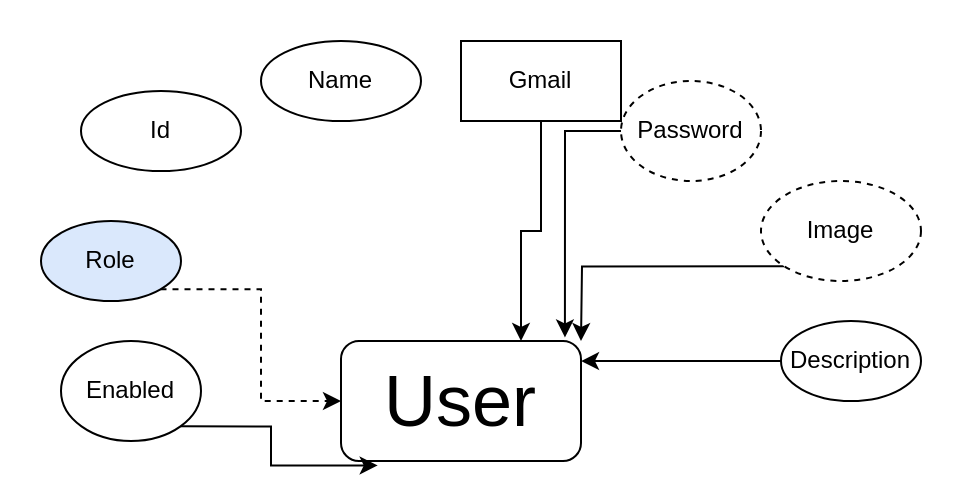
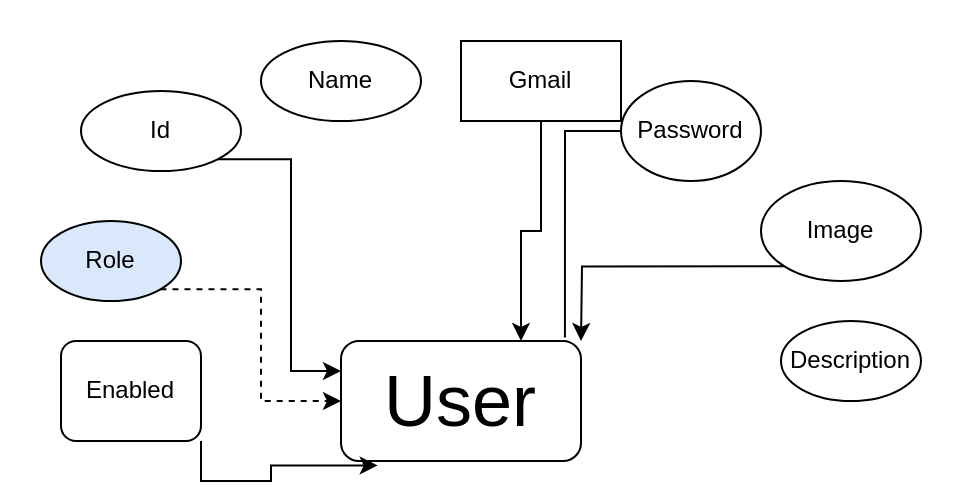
node "Password": style dashed -> solid
node "Image": style dashed -> solid
edge "Id" -> "User": added
edge "Password" -> "User": arrowhead classic -> none
edge "Description" -> "User": removed
node "Enabled": shape ellipse -> rounded rectangle
